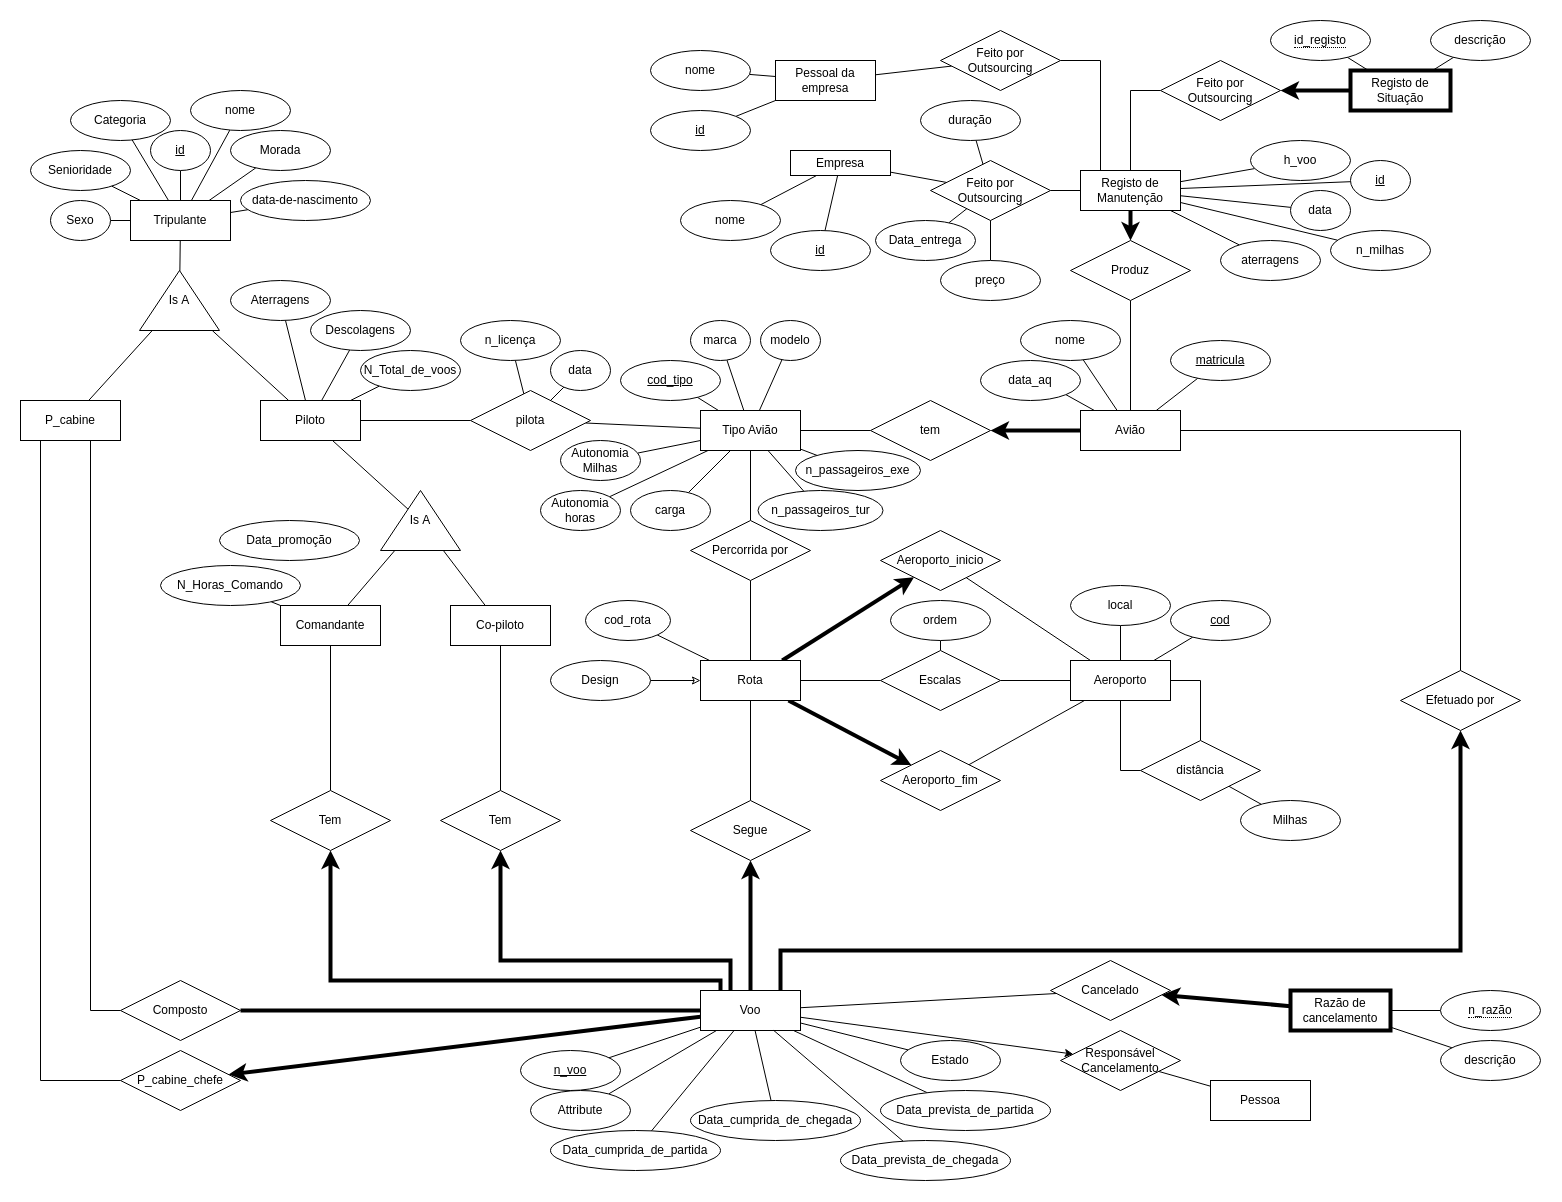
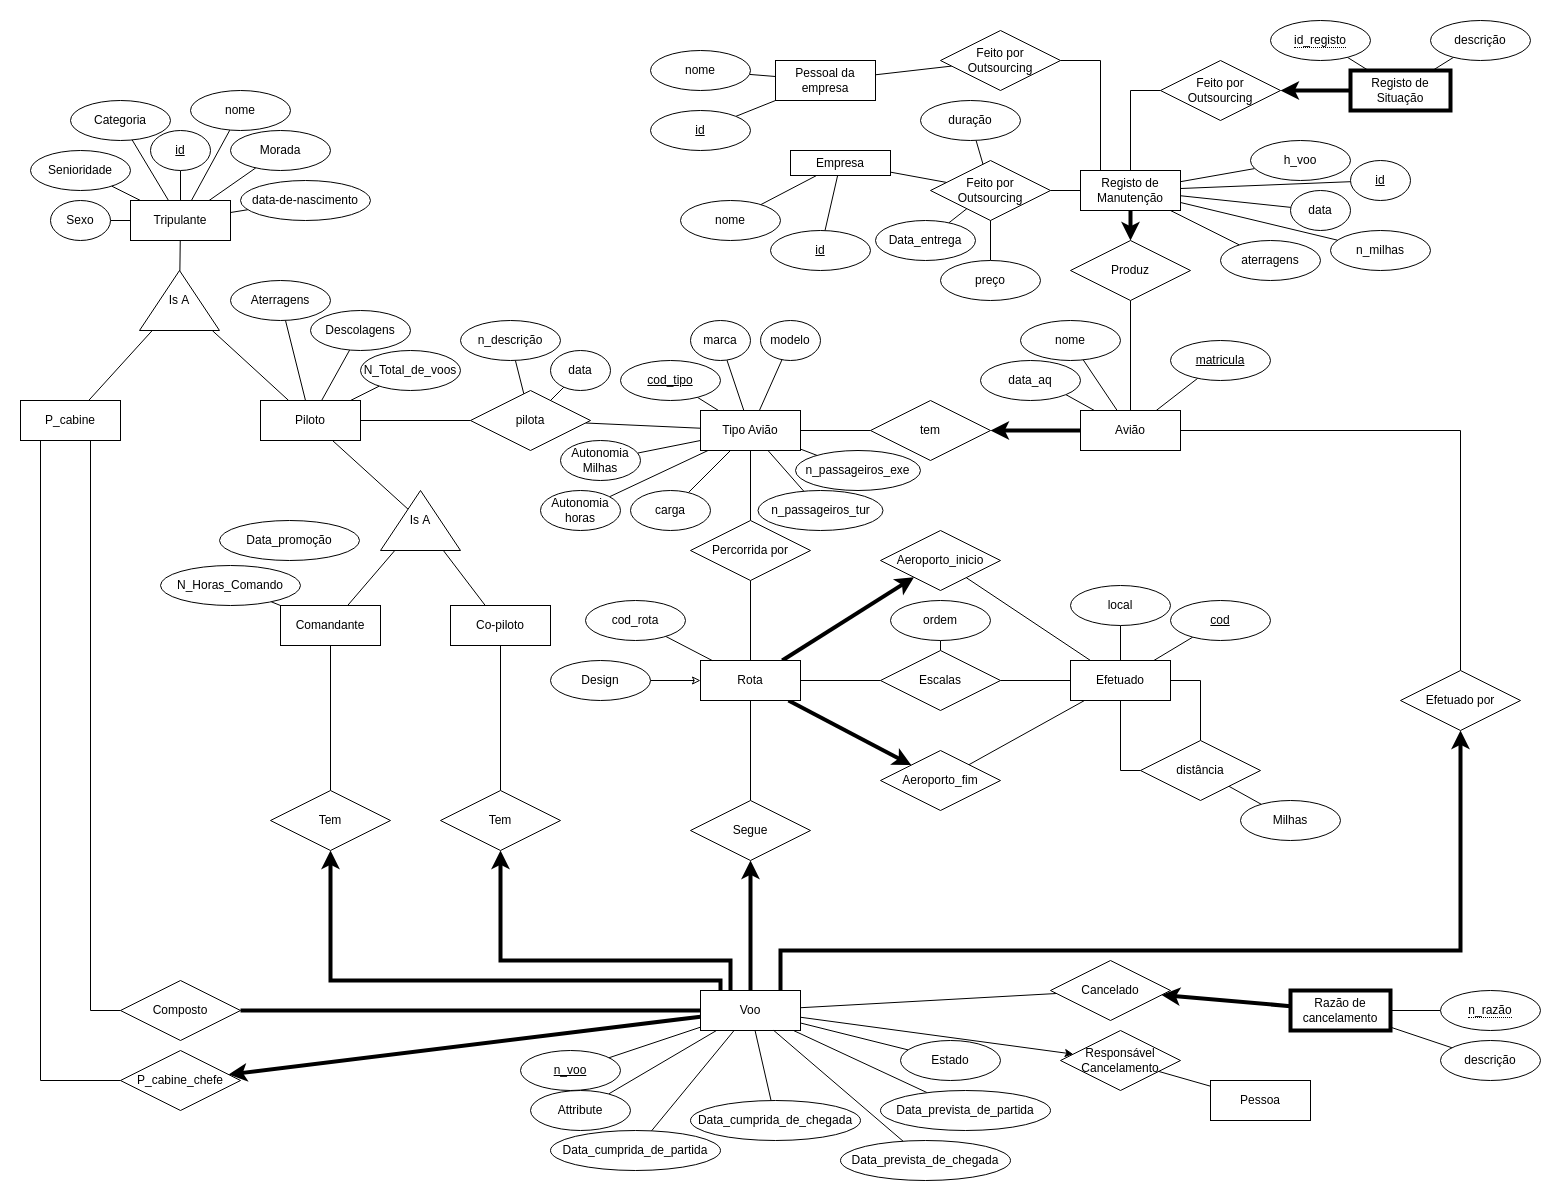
node "n_licença": label "n_licença" -> "n_descrição"
node "cod_rota": size 85x40 -> 100x40
node "Aeroporto": label "Aeroporto" -> "Efetuado"
